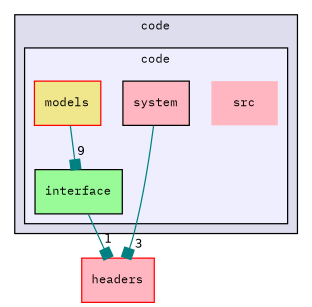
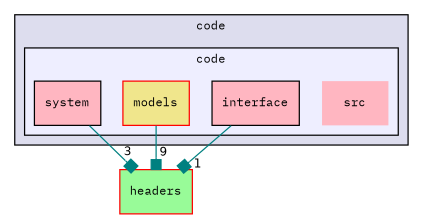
edge "models" -> "interface": now "models" -> "headers"
node "interface": fillcolor palegreen -> lightpink
node "headers": fillcolor lightpink -> palegreen
